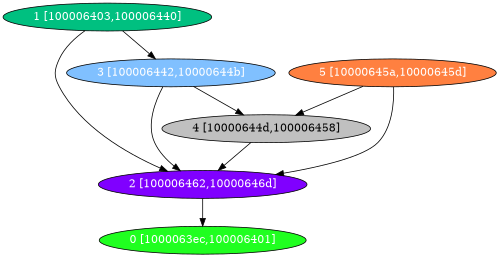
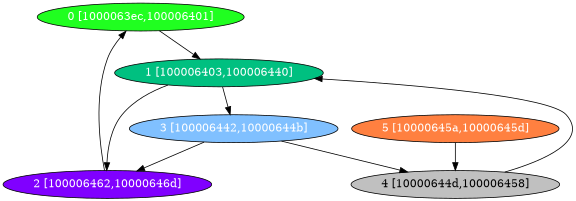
edge "0 [1000063ec,100006401]" -> "1 [100006403,100006440]": added
edge "5 [10000645a,10000645d]" -> "2 [100006462,10000646d]": removed
edge "4 [10000644d,100006458]" -> "2 [100006462,10000646d]": now "4 [10000644d,100006458]" -> "1 [100006403,100006440]"
